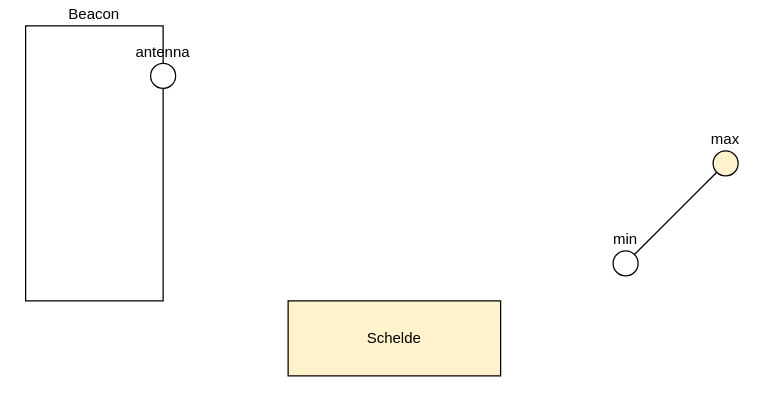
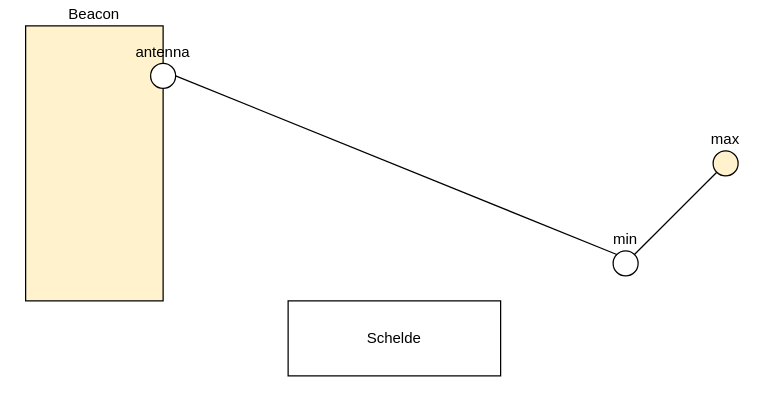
edge "antenna" -- "Beacon": now "antenna" -- "min"
node "Beacon": fillcolor #ffffff -> #fff2cc
node "Schelde": fillcolor #fff2cc -> #ffffff
